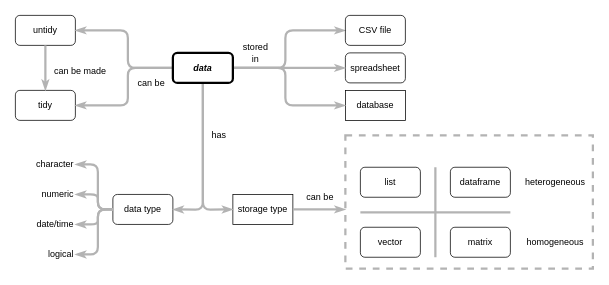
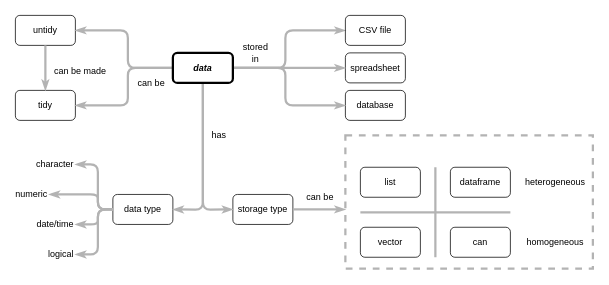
node "database": shape rectangle -> rounded rectangle
node "numeric": moved (53, 194) -> (27, 194)
node "storage type": shape rectangle -> rounded rectangle
node "matrix": label "matrix" -> "can"
